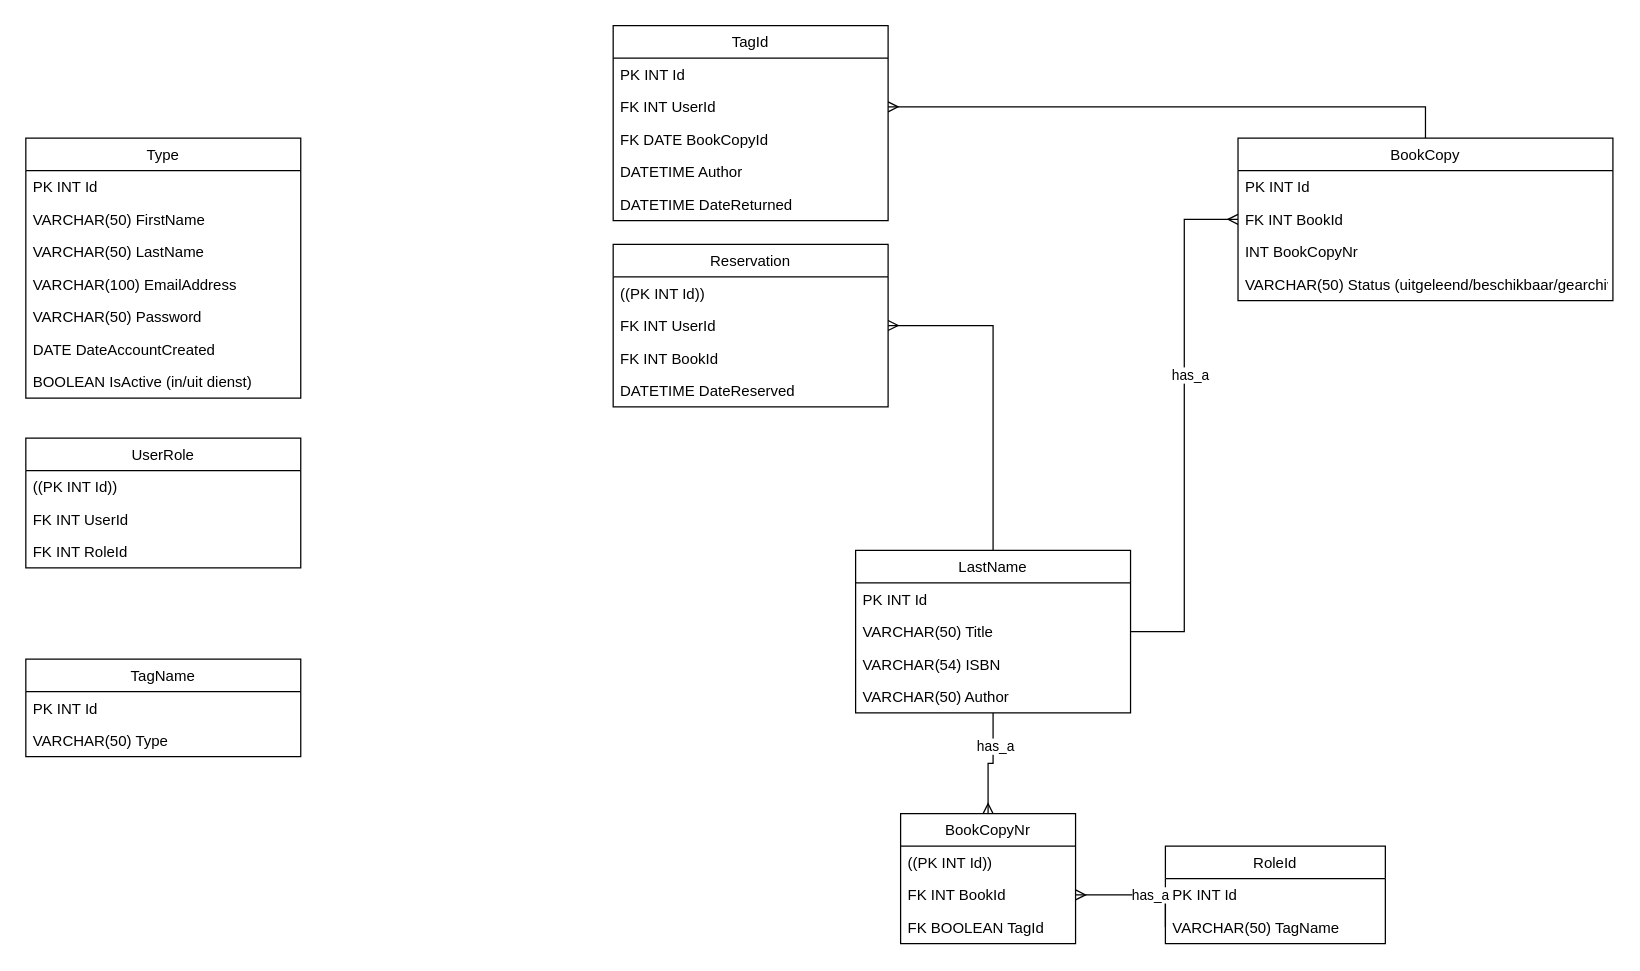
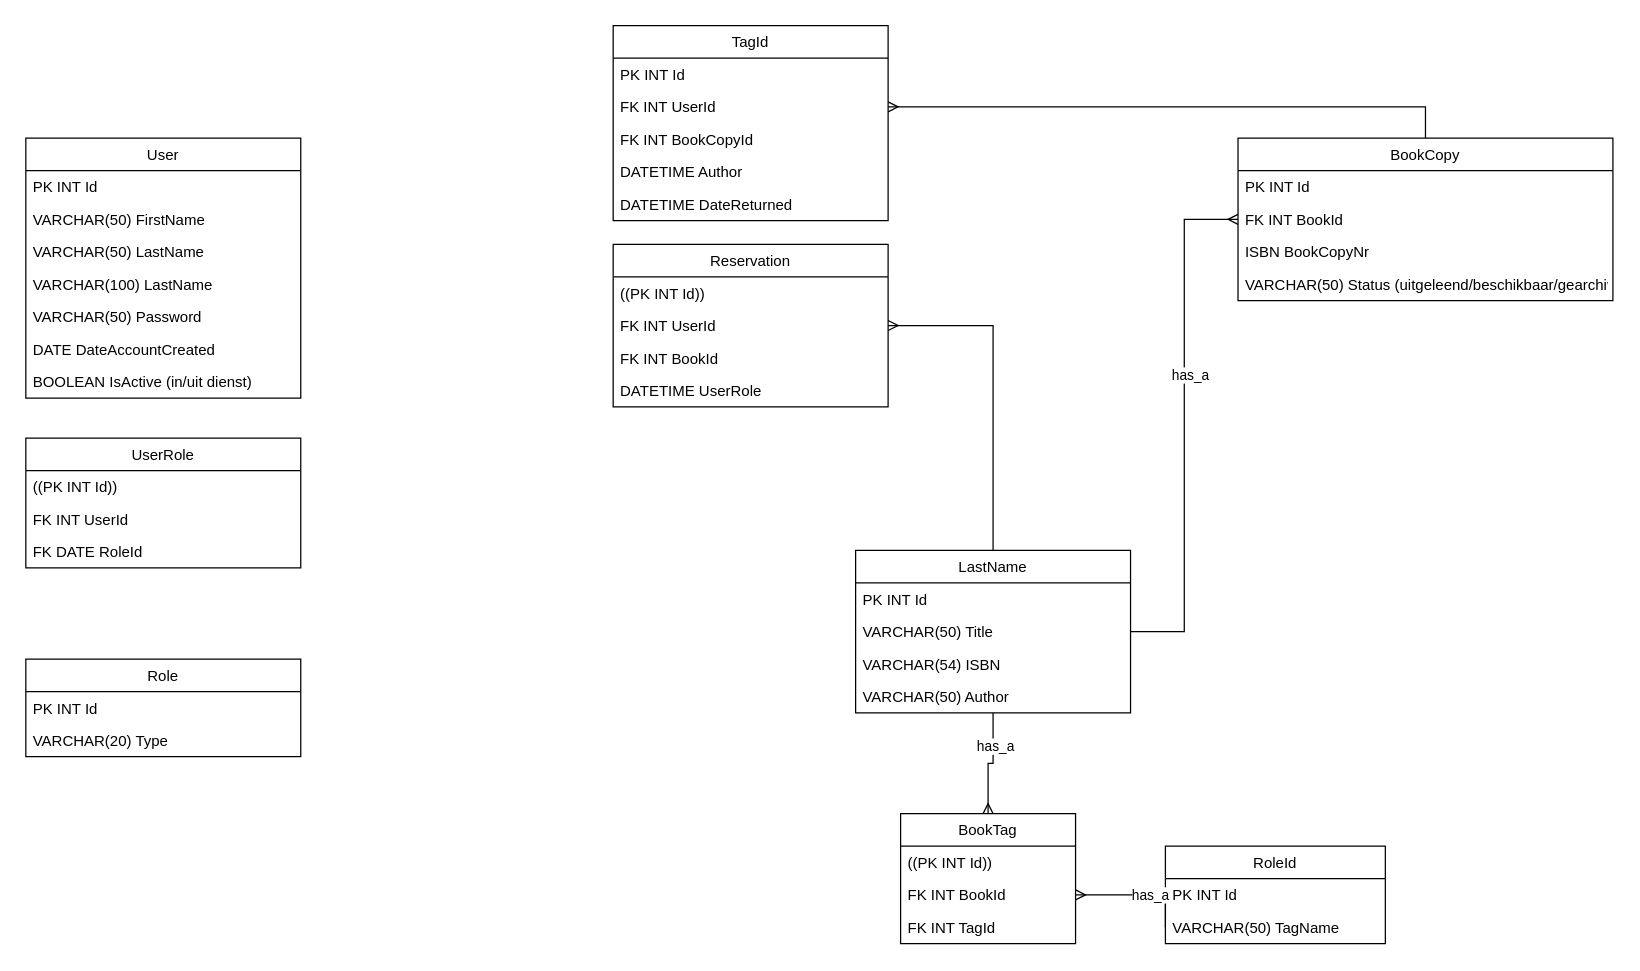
node "FK DATE BookCopyId": label "FK DATE BookCopyId" -> "FK INT BookCopyId"
node "Type": label "Type" -> "User"
node "INT BookCopyNr": label "INT BookCopyNr" -> "ISBN BookCopyNr"
node "VARCHAR(100) EmailAddress": label "VARCHAR(100) EmailAddress" -> "VARCHAR(100) LastName"
node "DATETIME DateReserved": label "DATETIME DateReserved" -> "DATETIME UserRole"
node "FK INT RoleId": label "FK INT RoleId" -> "FK DATE RoleId"
node "TagName": label "TagName" -> "Role"
node "VARCHAR(50) Type": label "VARCHAR(50) Type" -> "VARCHAR(20) Type"
node "BookCopyNr": label "BookCopyNr" -> "BookTag"
node "FK BOOLEAN TagId": label "FK BOOLEAN TagId" -> "FK INT TagId"
